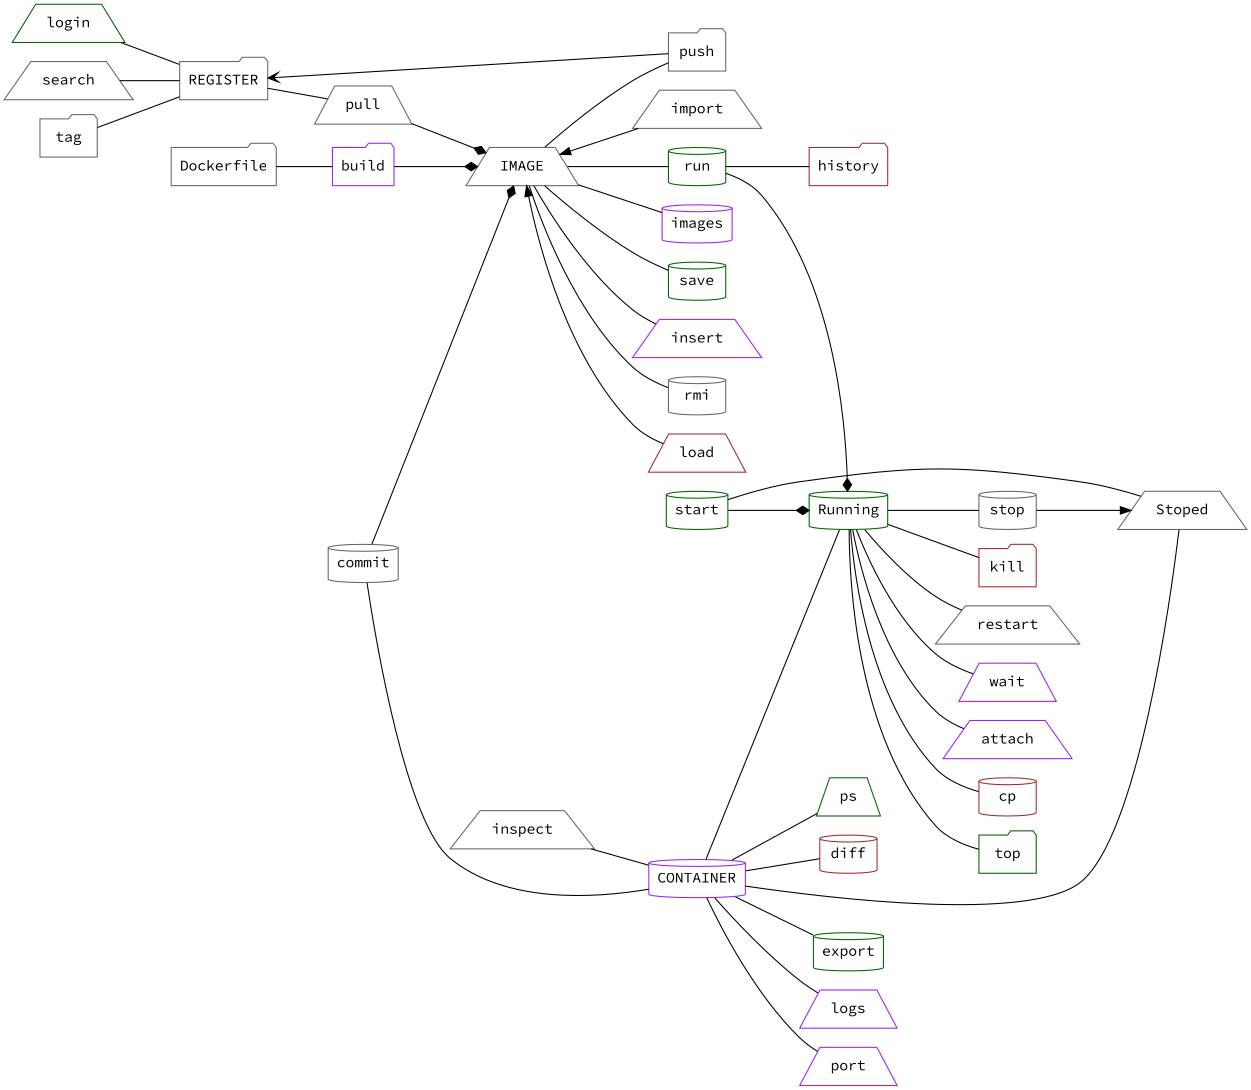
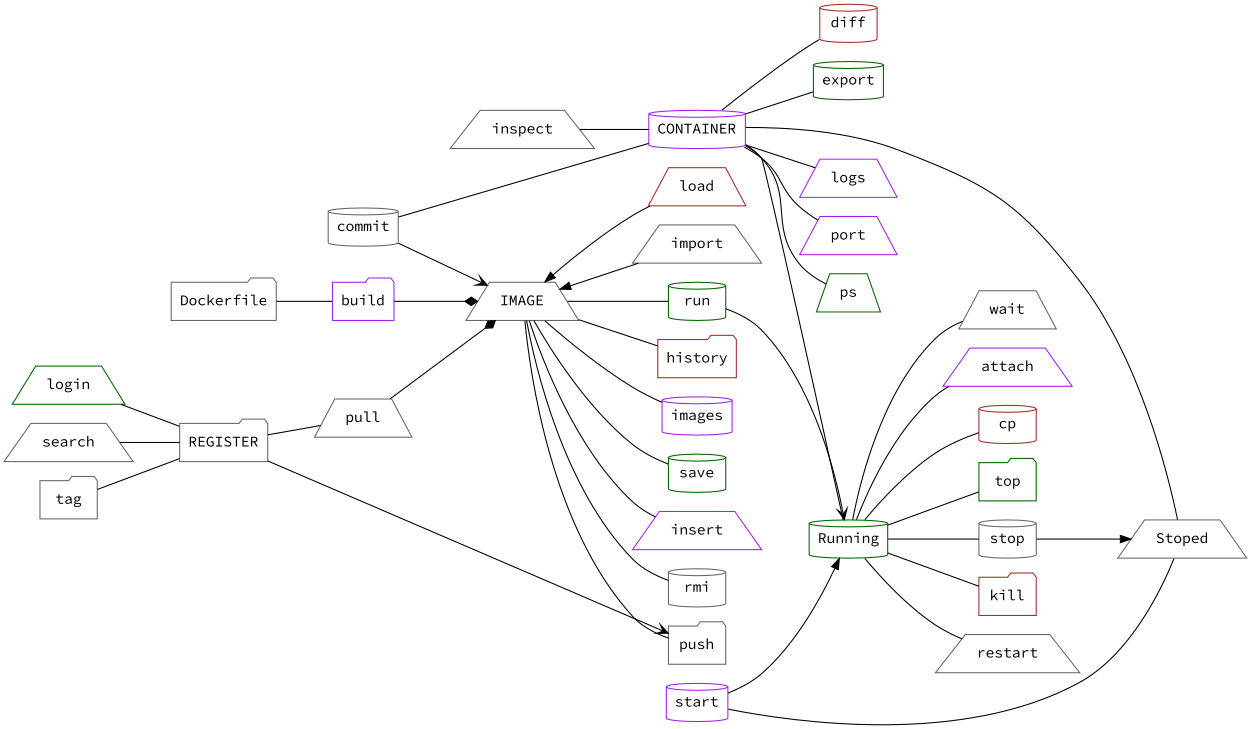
edge "push" -> "REGISTER": reversed
edge "run" -- "history": now "IMAGE" -- "history"
edge "run" -> "Running": arrowhead diamond -> vee
edge "commit" -> "IMAGE": arrowhead diamond -> vee
node "start": color darkgreen -> purple
edge "start" -> "Running": arrowhead diamond -> normal
node "wait": color purple -> gray40
